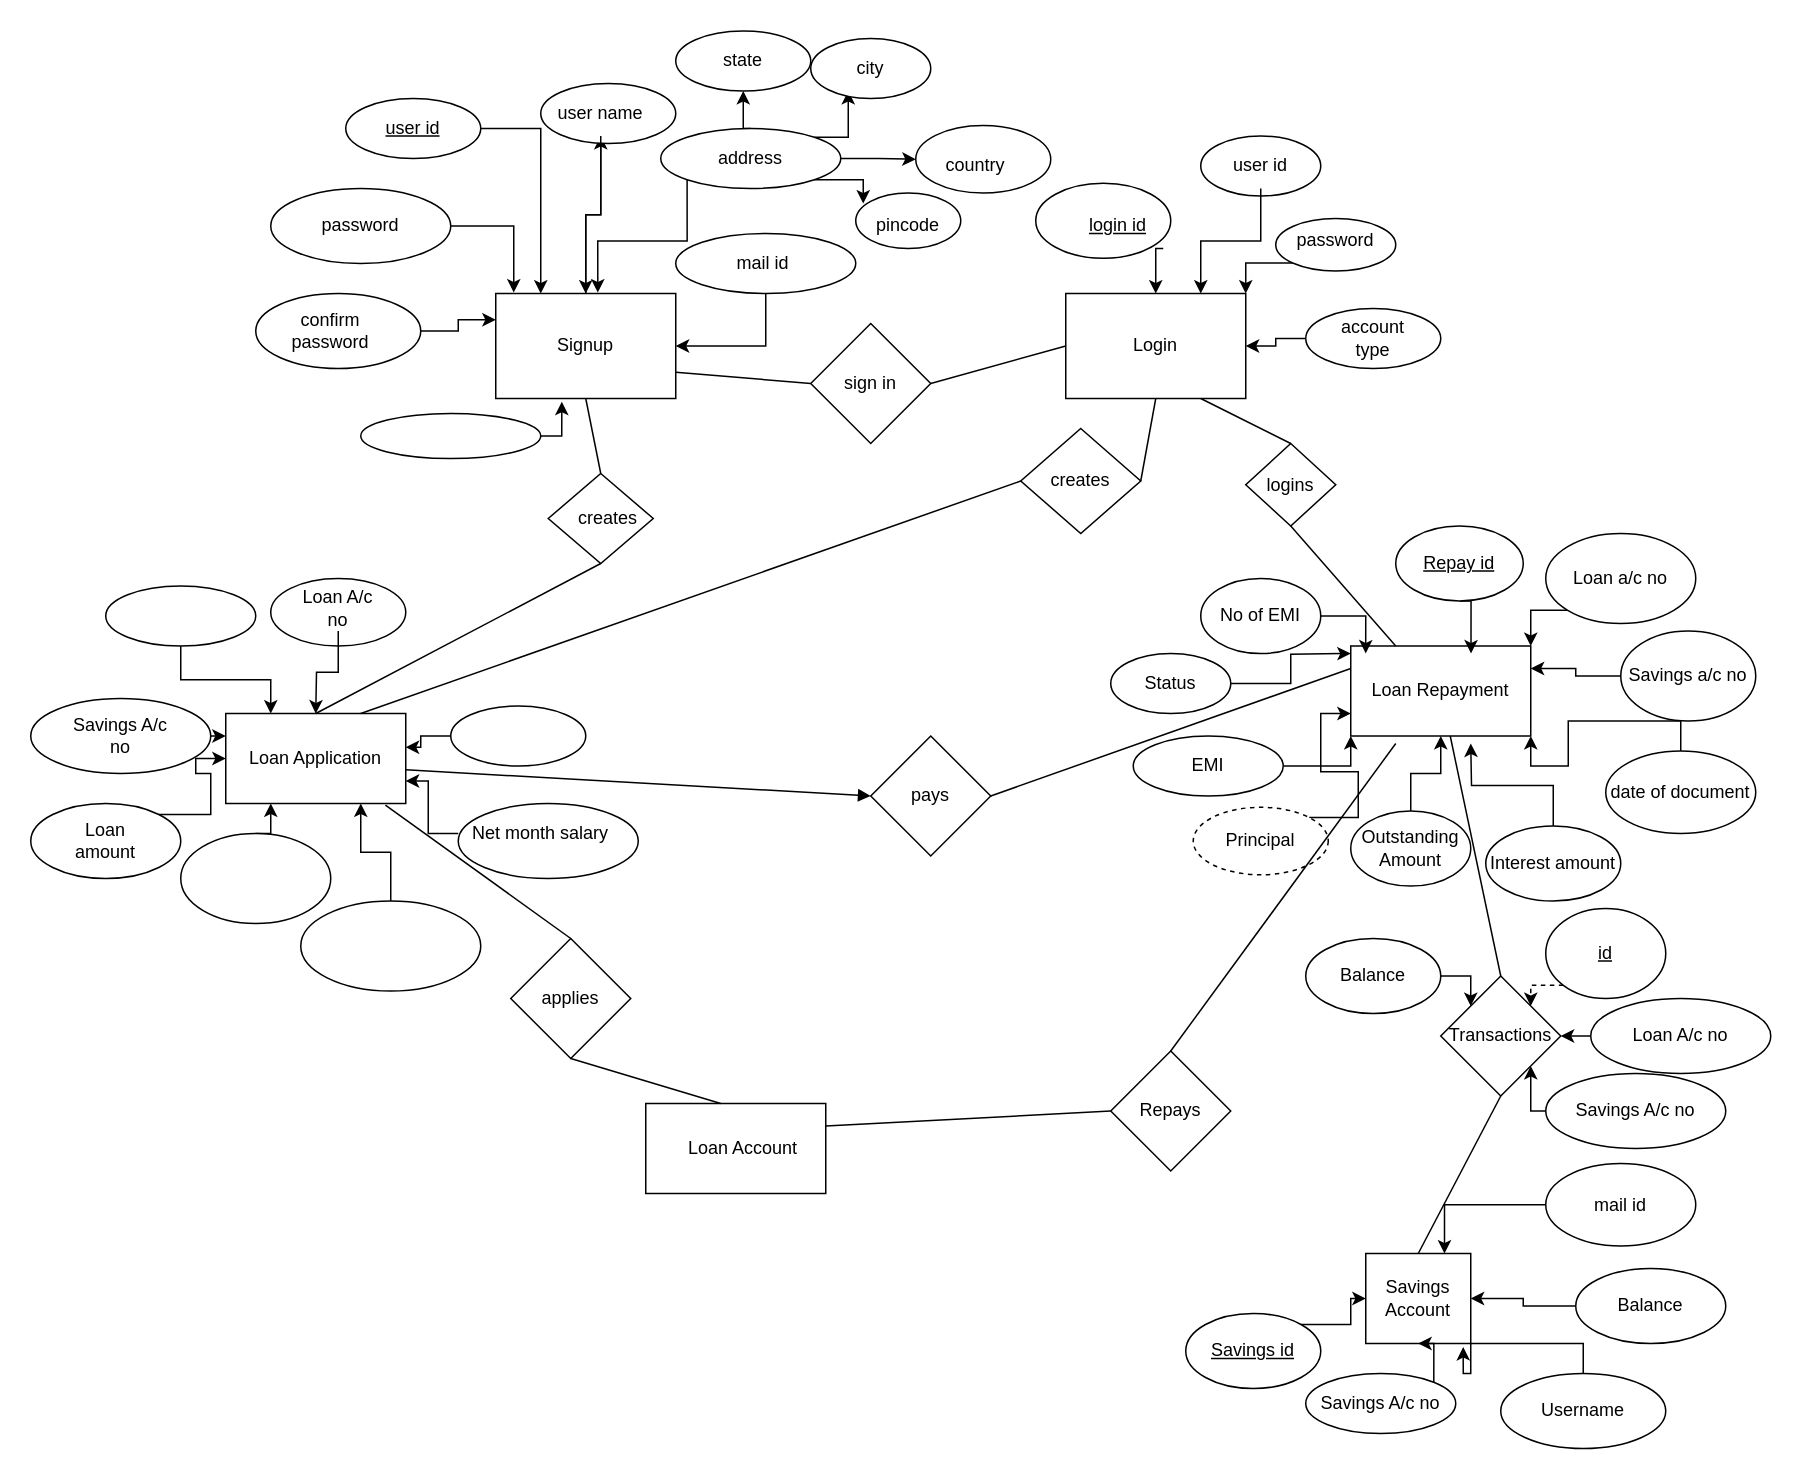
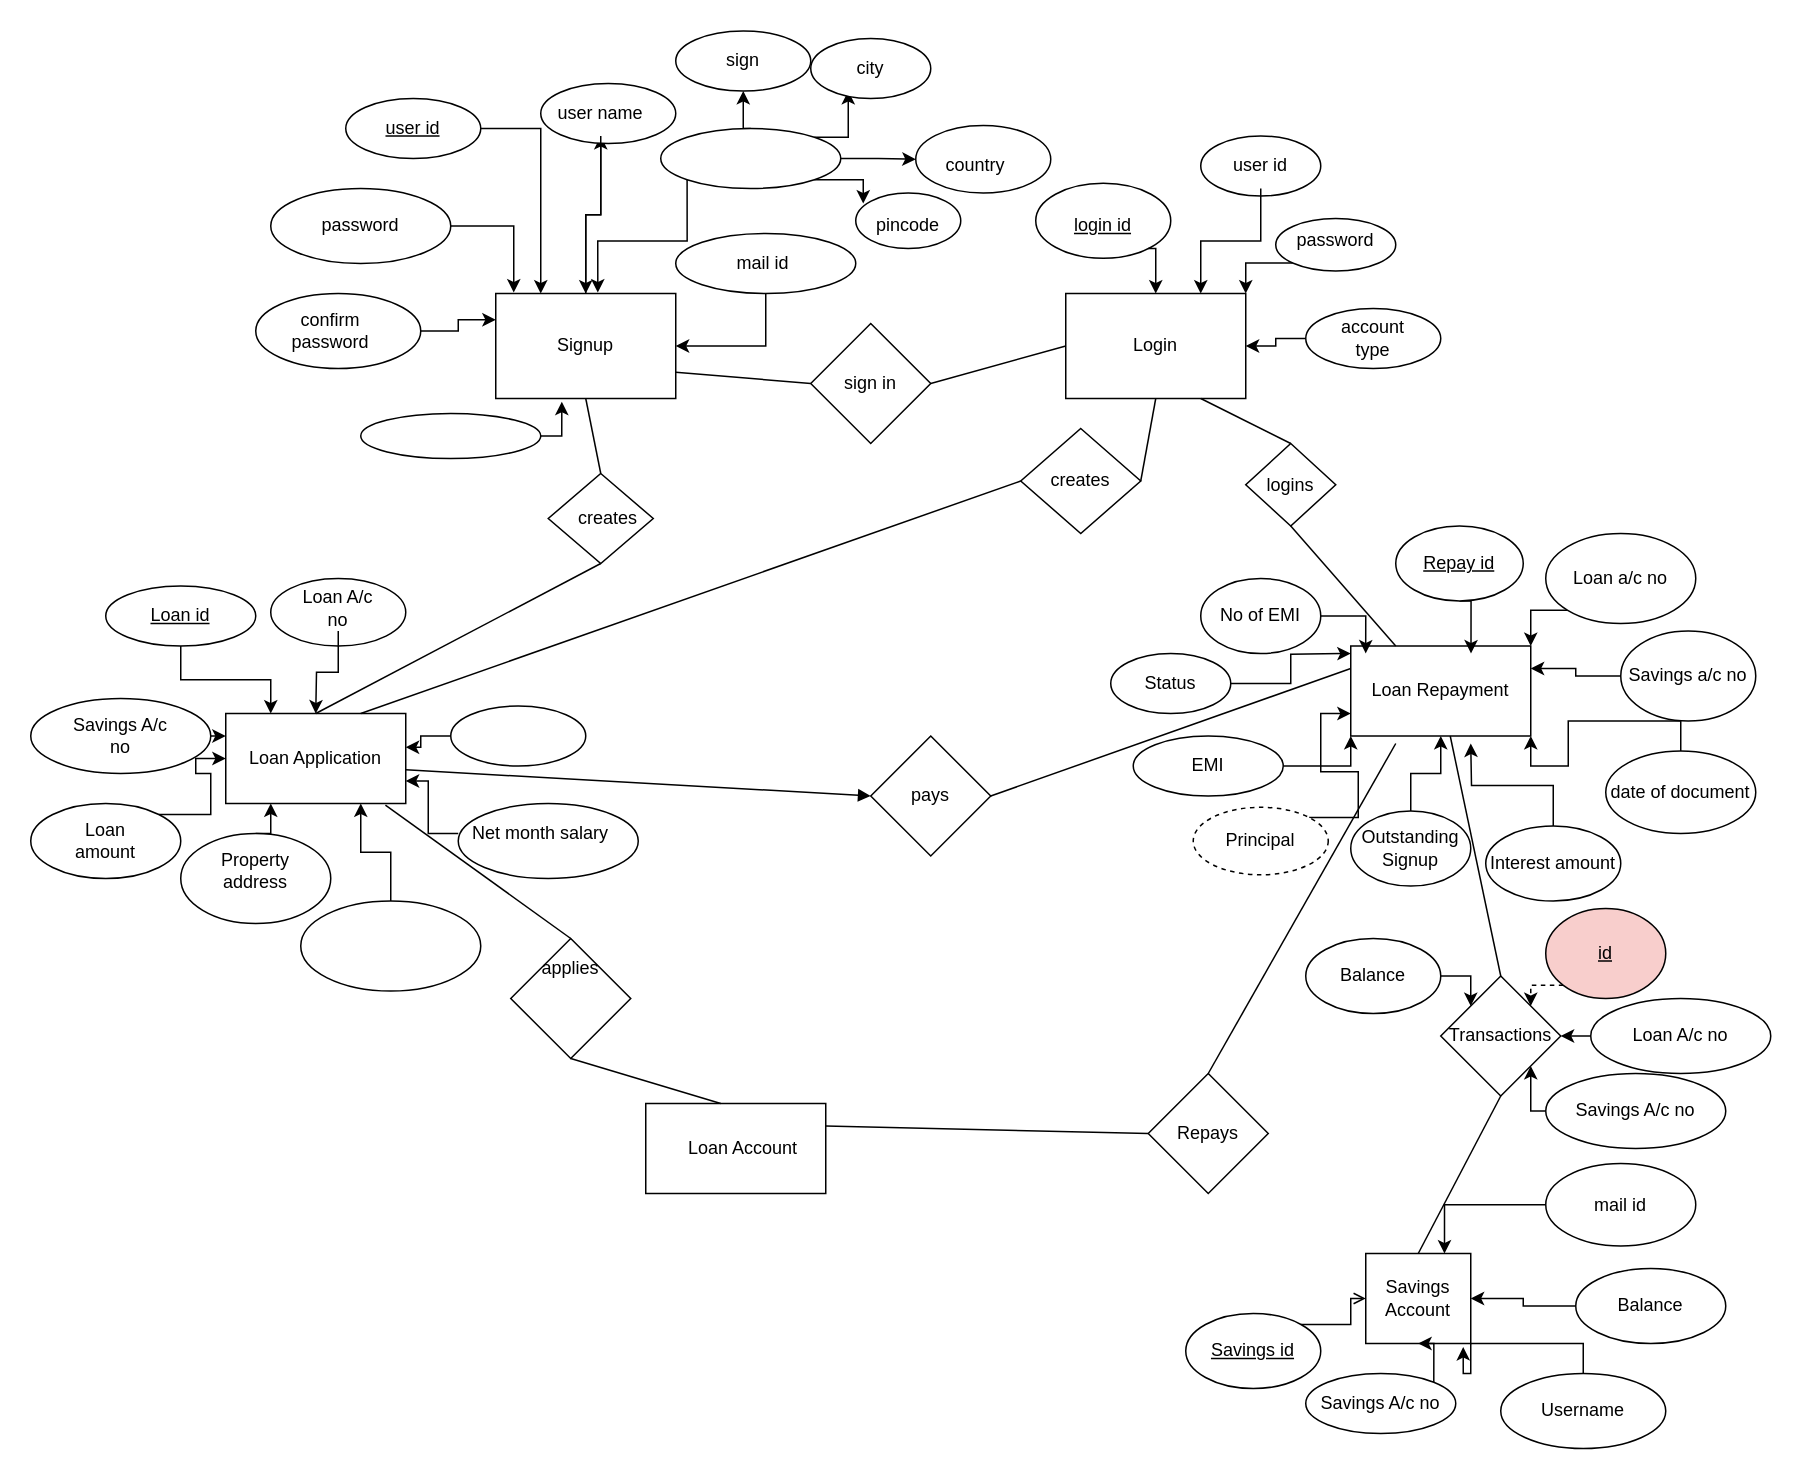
node "state": label "state" -> "sign"
node "address": removed
node "login id": moved (1118, 226) -> (1103, 226)
node "Loan id": added
node "Outstanding Amount": label "Outstanding Amount" -> "Outstanding Signup"
node "Property address": added
node "id": fillcolor #ffffff -> #f8cecc
node "applies": moved (571, 998) -> (571, 968)
node "Repays": moved (1171, 1111) -> (1208, 1133)
edge "Savings id" -> "Savings Account": arrowhead classic -> open
